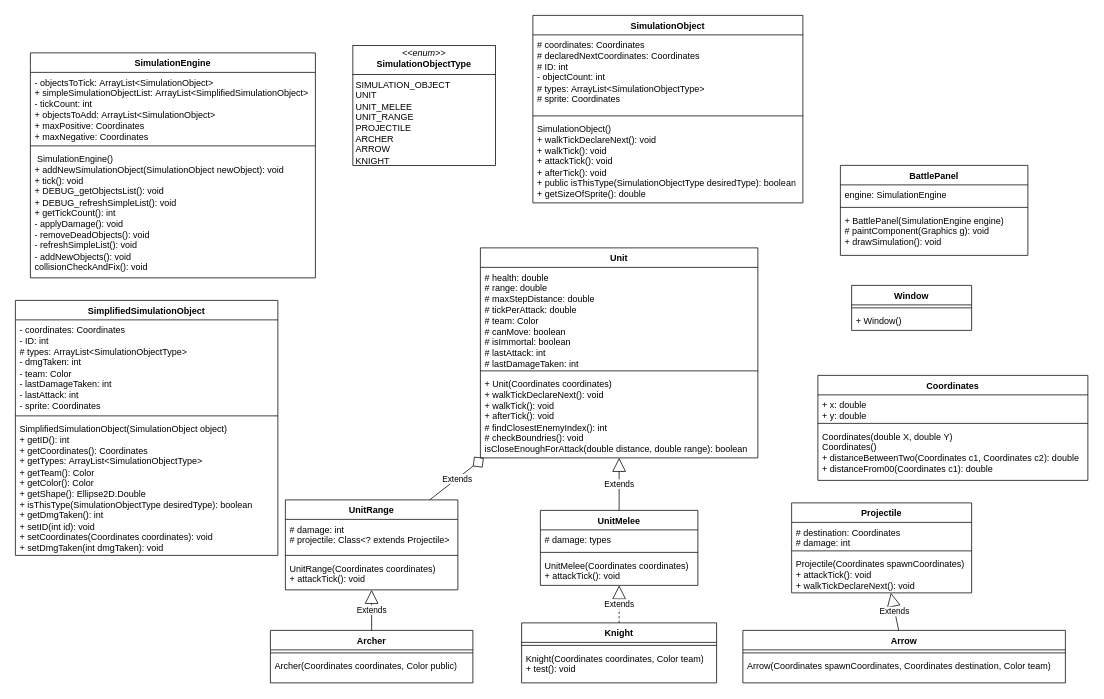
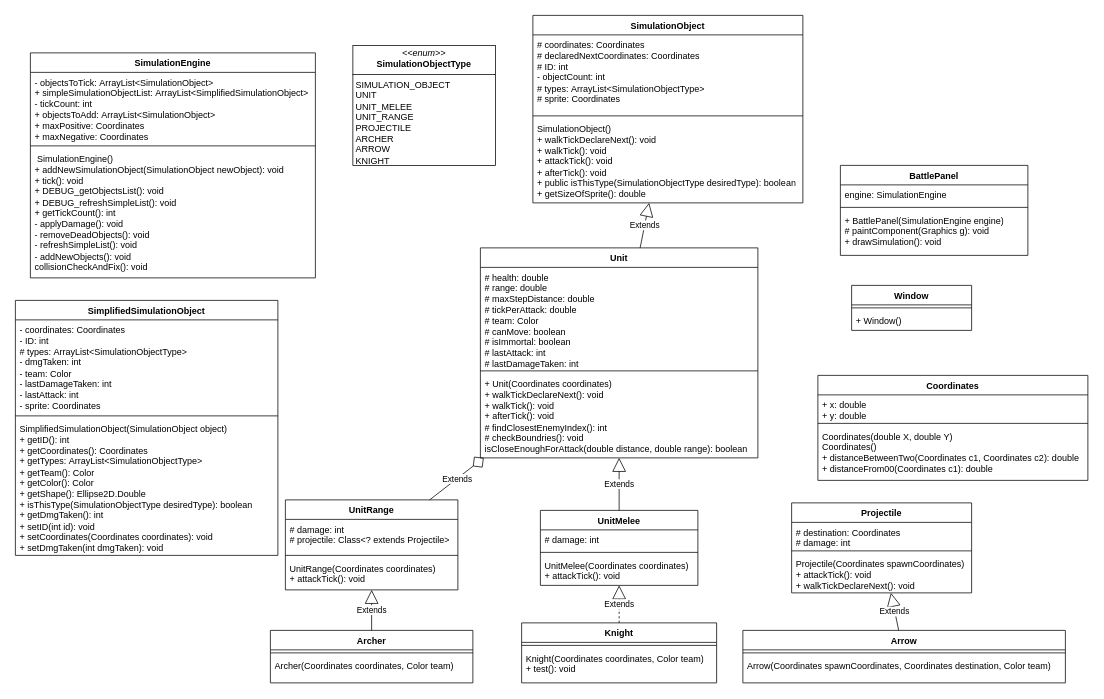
edge "Unit" -> "SimulationObject": added, label "Extends"
node "# damage: types": label "# damage: types" -> "# damage: int"
node "Archer(Coordinates coordinates, Color public)": label "Archer(Coordinates coordinates, Color public)" -> "Archer(Coordinates coordinates, Color team)"
